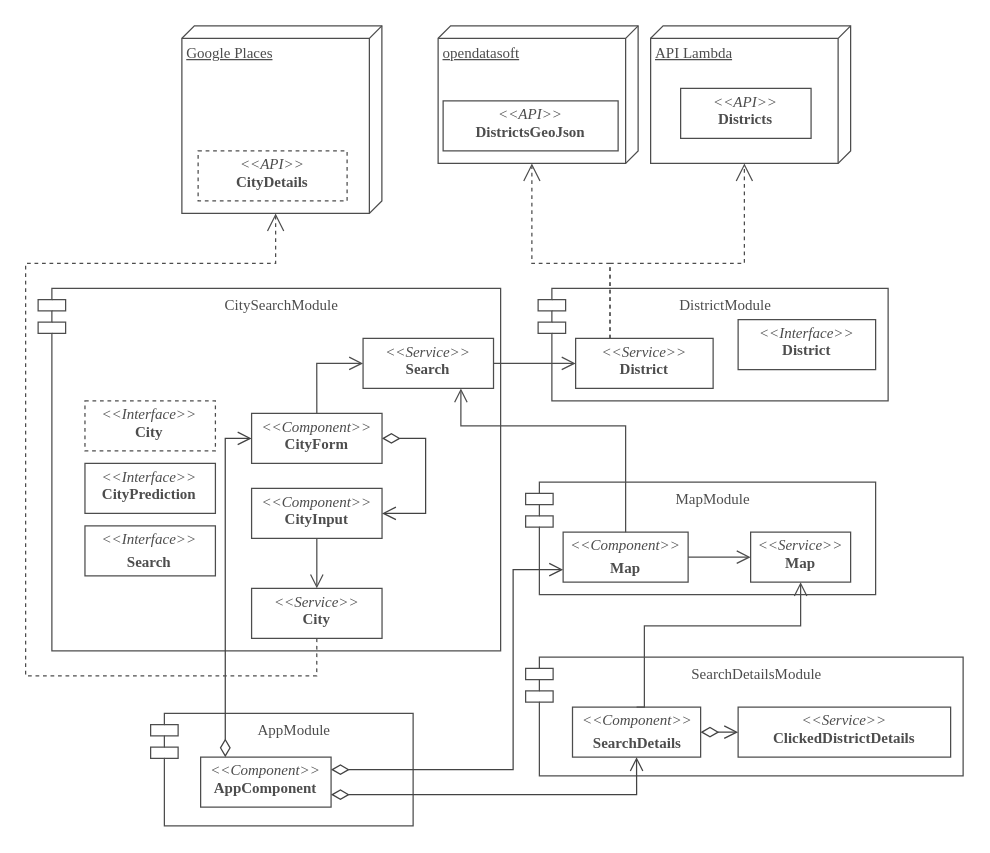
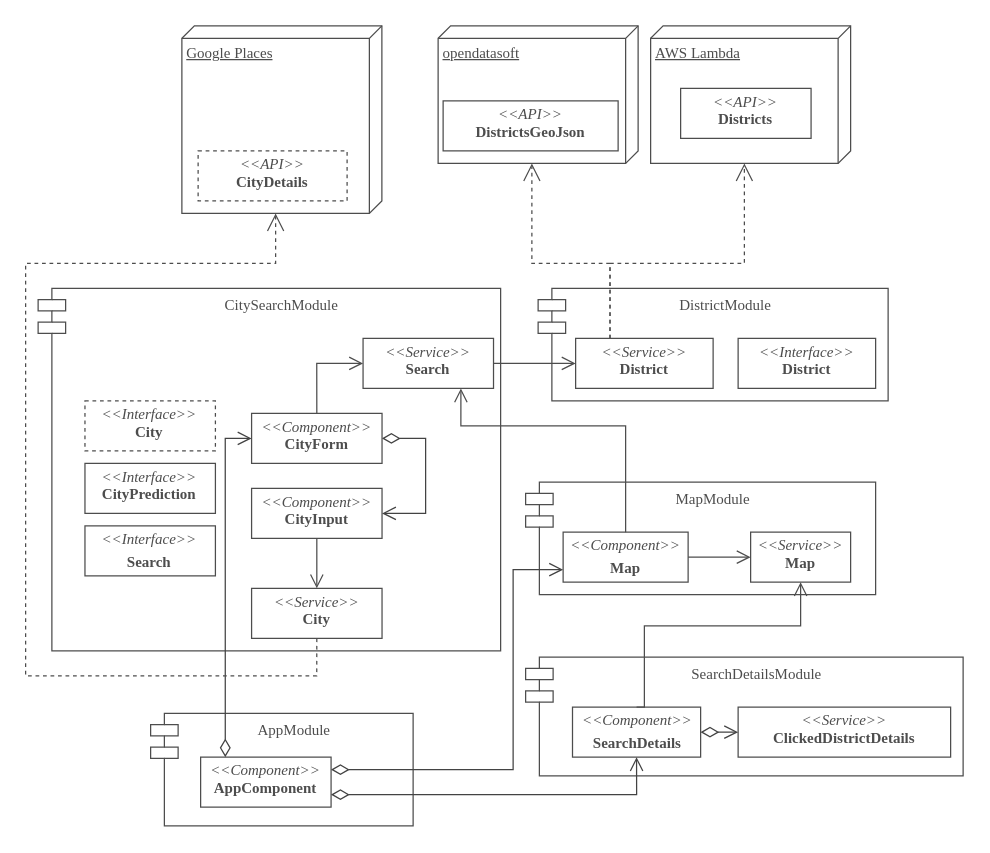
node "API Lambda": label "API Lambda" -> "AWS Lambda"
node "<<Interface>> District": moved (807, 344) -> (807, 363)
